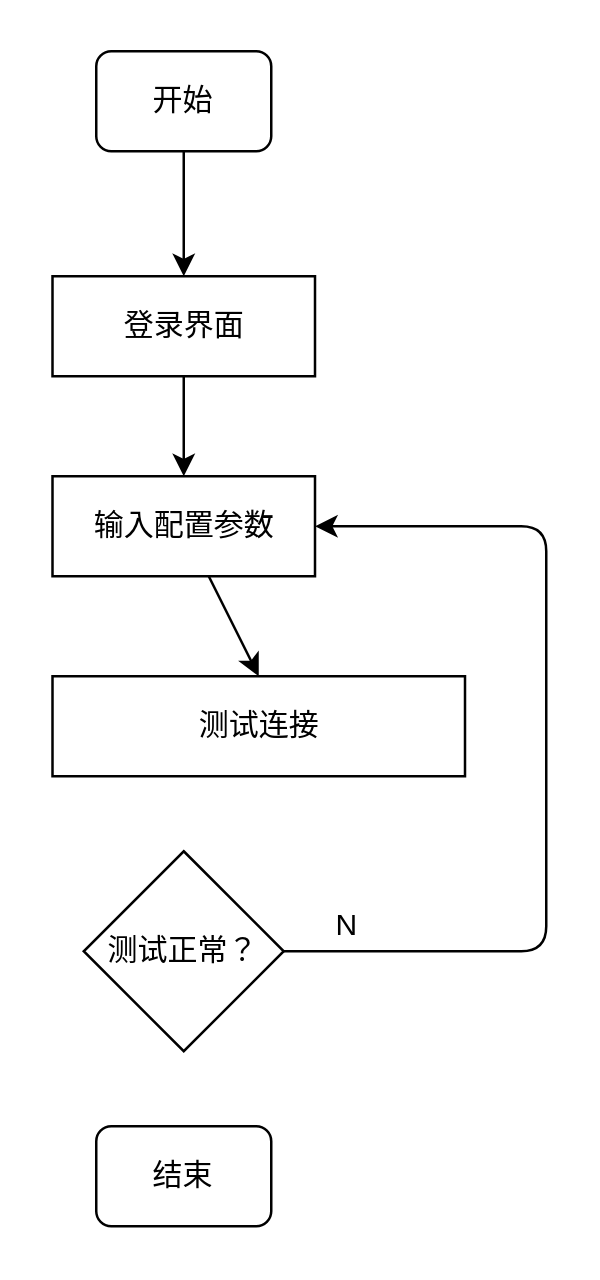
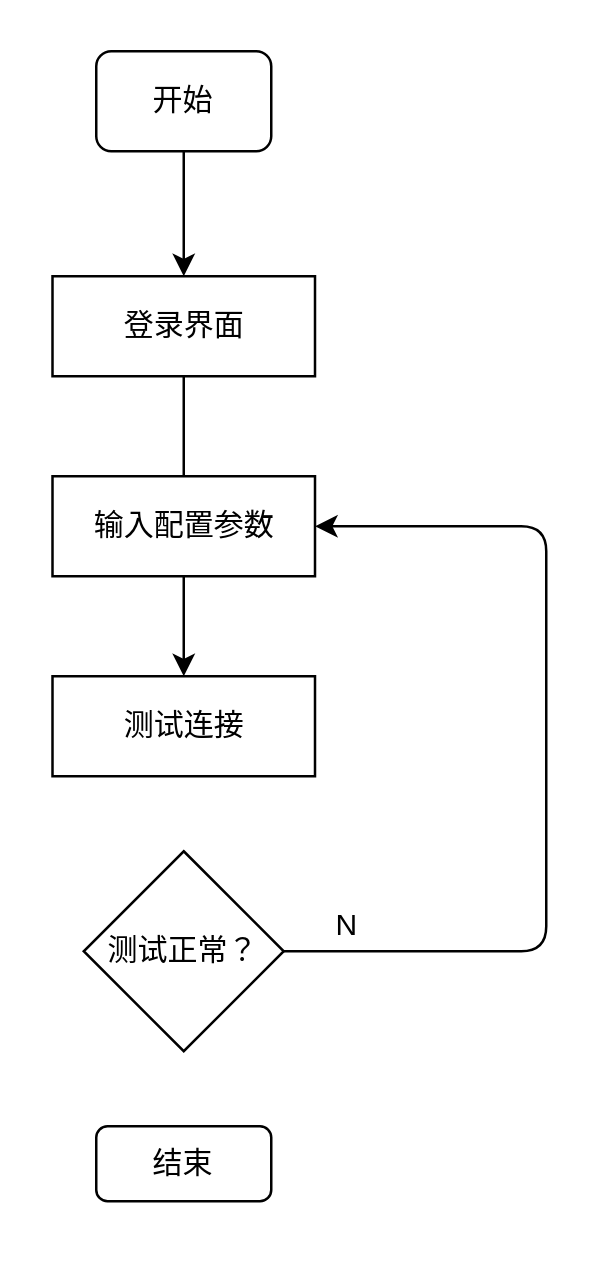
edge "登录界面" -> "输入配置参数": arrowhead classic -> none
node "测试连接": size 413x100 -> 263x100
node "结束": size 175x100 -> 175x75
